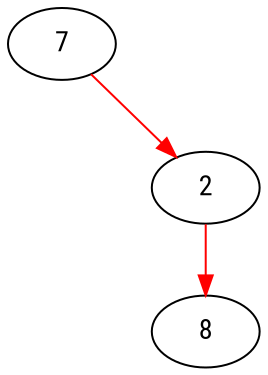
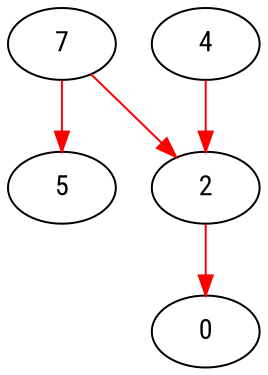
node "4": added
node "5": added
node "8": label "8" -> "0"
